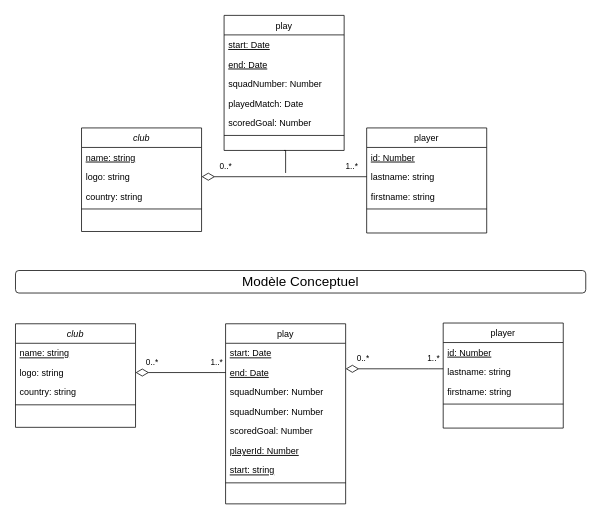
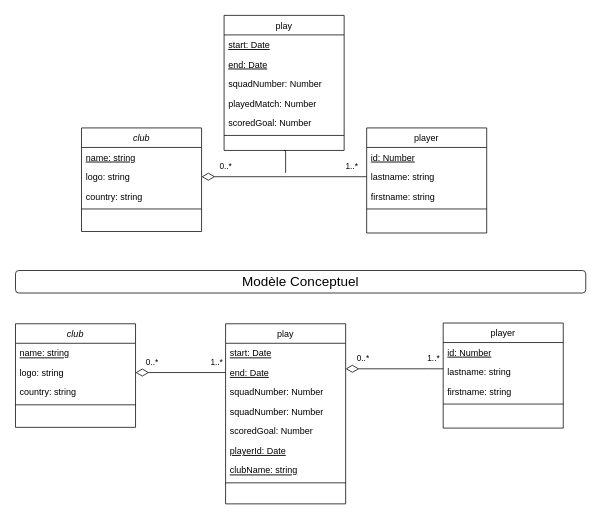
node "playedMatch: Date": label "playedMatch: Date" -> "playedMatch: Number"
node "playerId: Number": label "playerId: Number" -> "playerId: Date"
node "start: string": label "start: string" -> "clubName: string"
